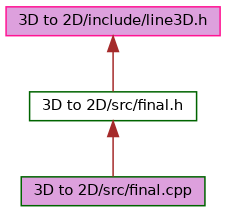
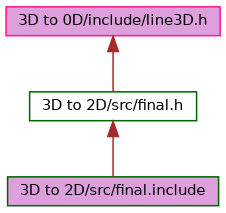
node "3D to 2D/include/line3D.h": label "3D to 2D/include/line3D.h" -> "3D to 0D/include/line3D.h"
node "3D to 2D/src/final.cpp": label "3D to 2D/src/final.cpp" -> "3D to 2D/src/final.include"
